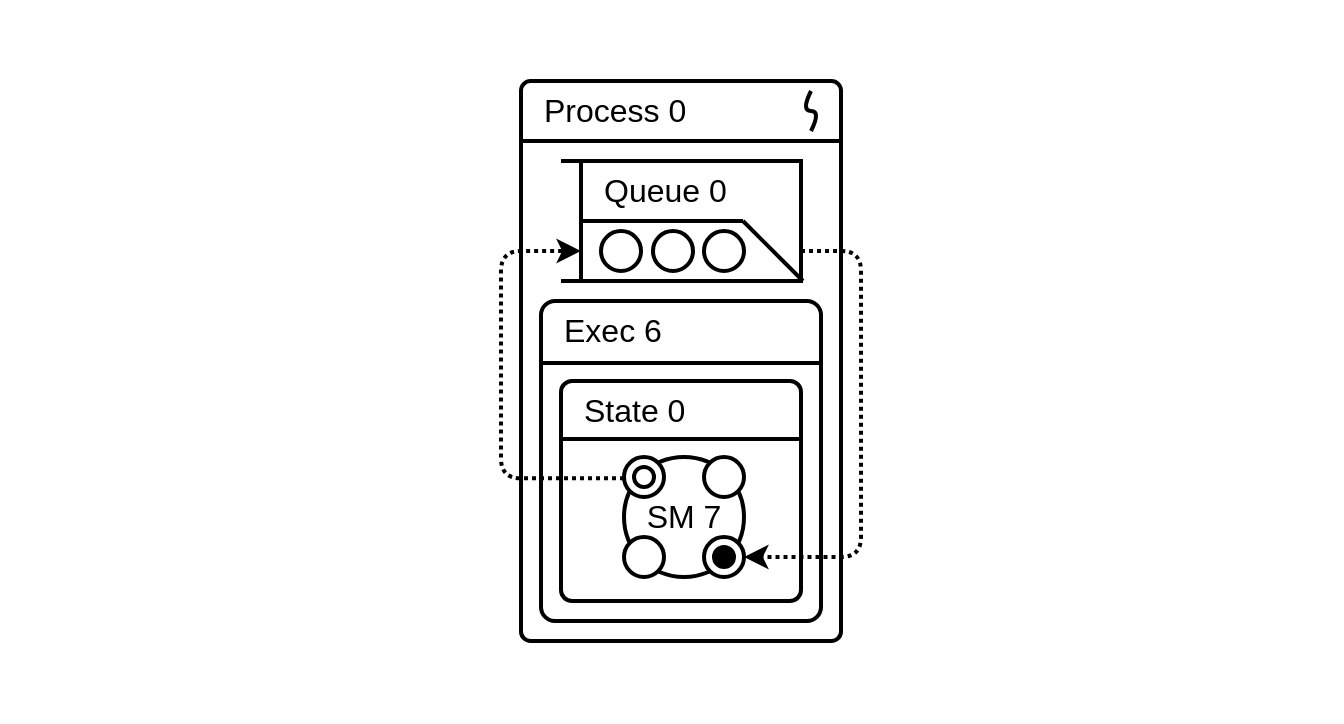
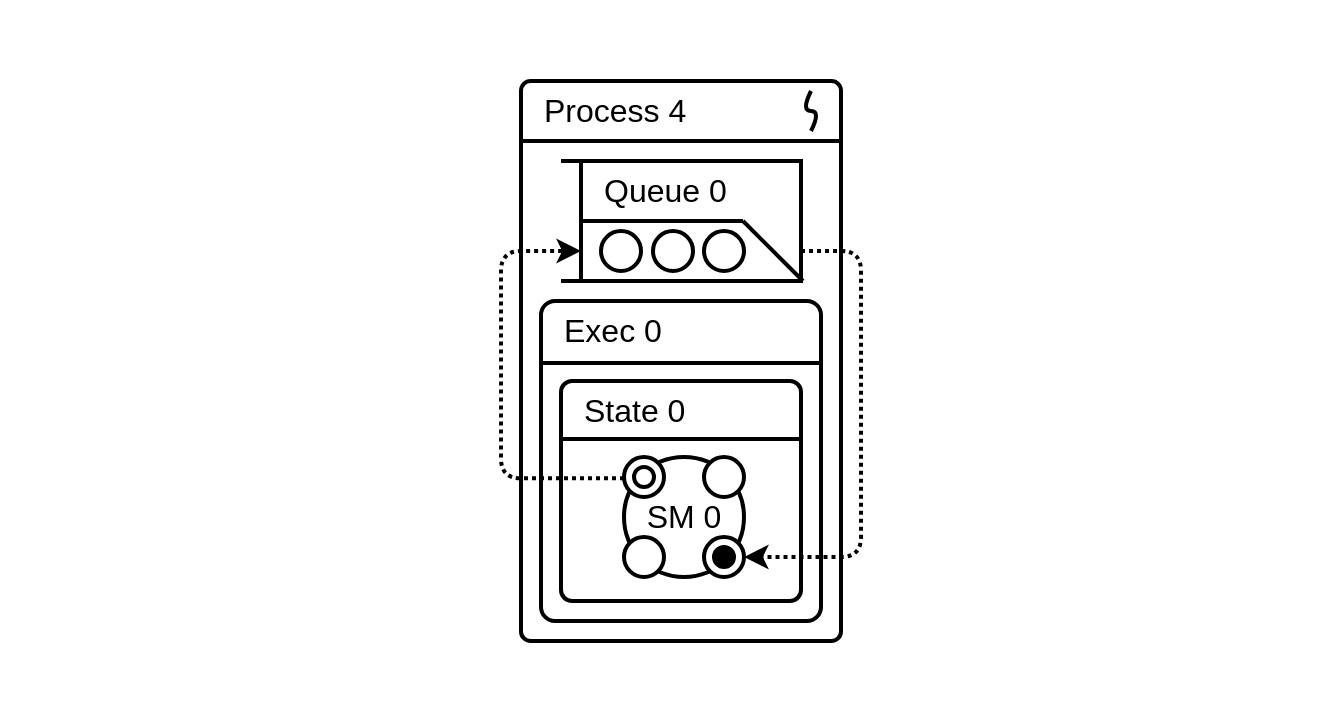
node "Process 0": label "Process 0" -> "Process 4"
node "Exec 6": label "Exec 6" -> "Exec 0"
node "SM 7": label "SM 7" -> "SM 0"
